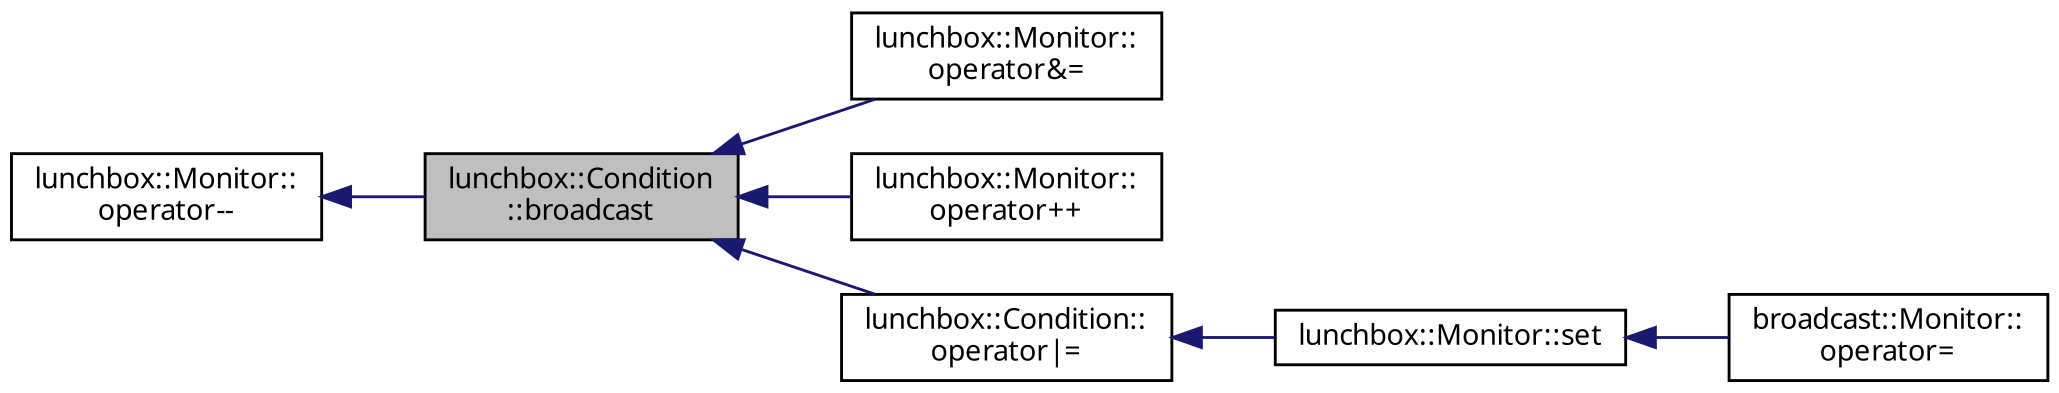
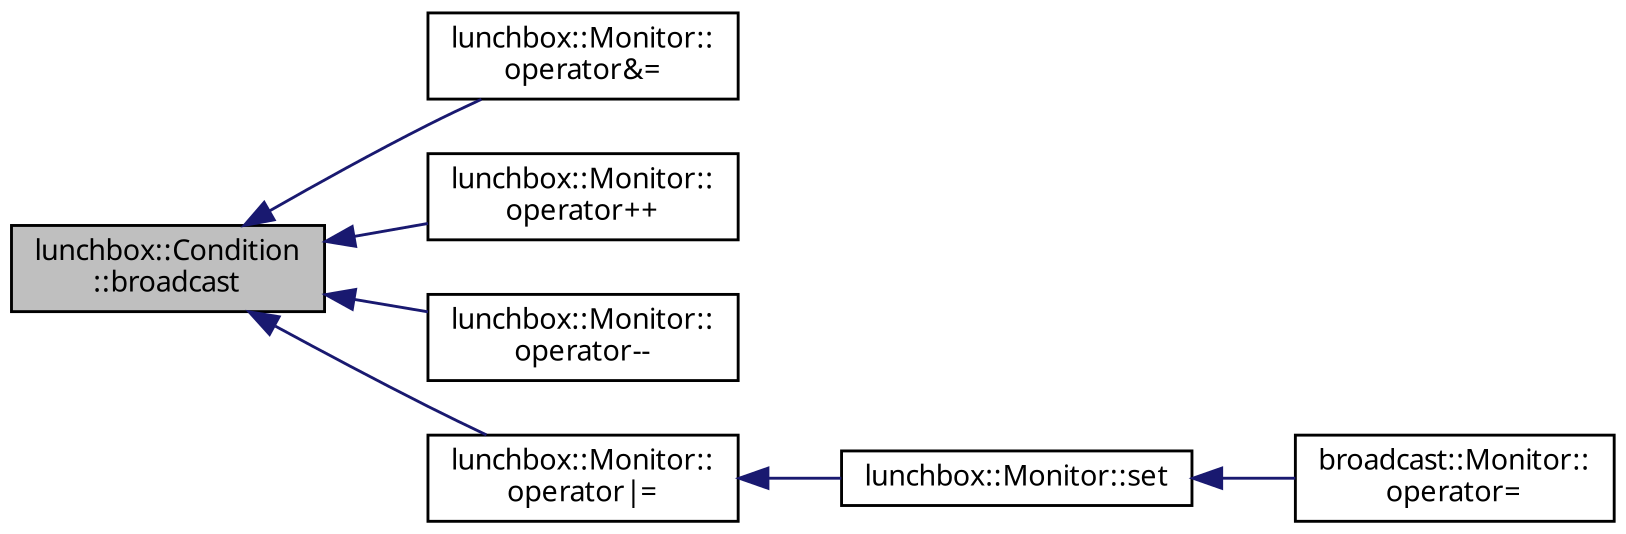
edge "lunchbox::Condition ::broadcast" -> "lunchbox::Monitor:: operator--": reversed
node "lunchbox::Condition:: operator|=": label "lunchbox::Condition:: operator|=" -> "lunchbox::Monitor:: operator|="
